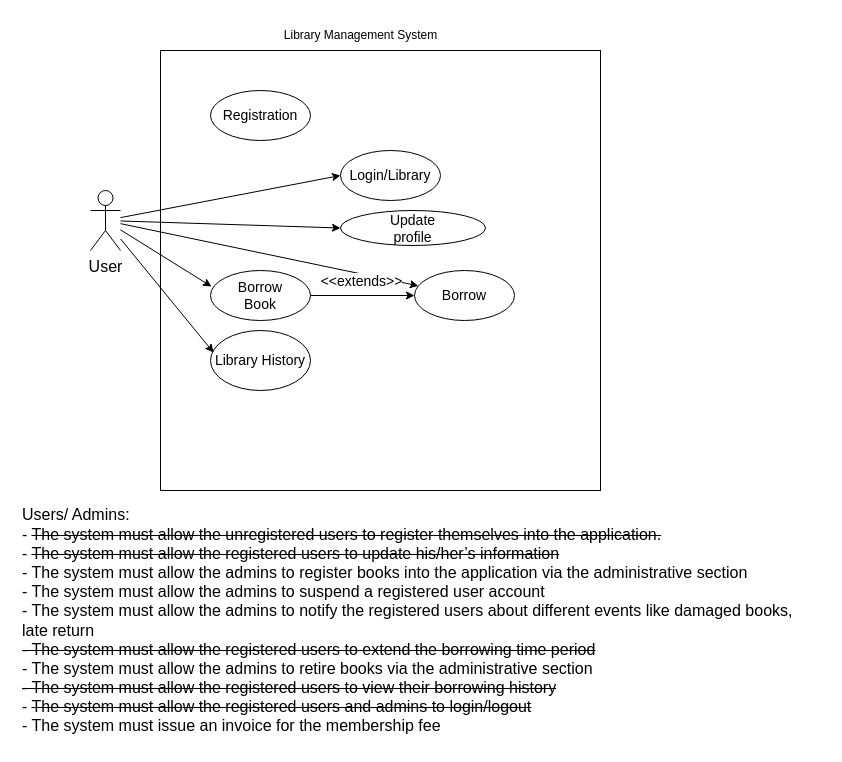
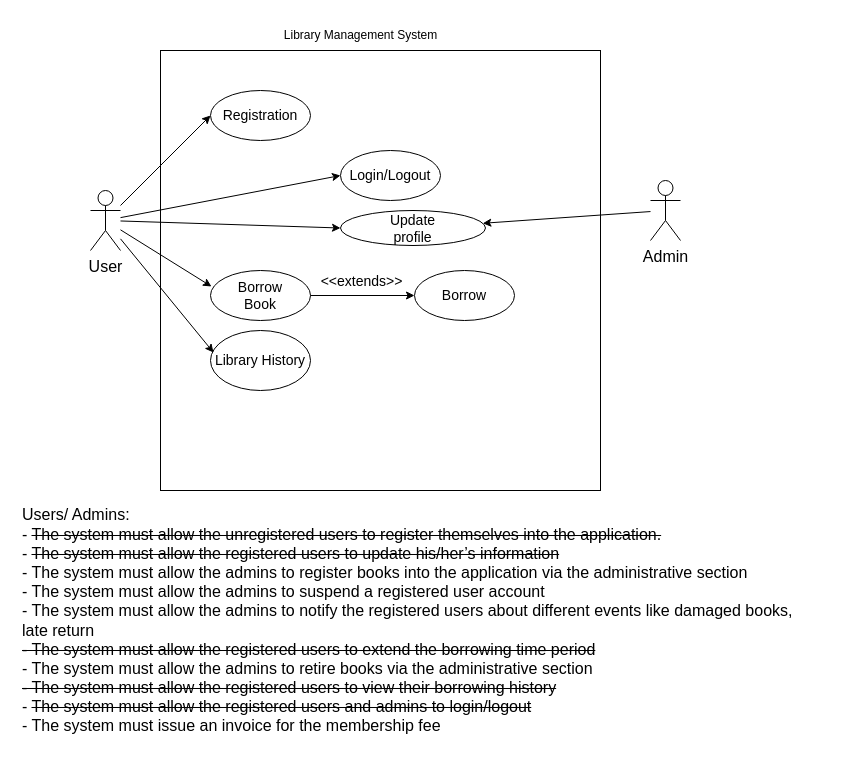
node "Login/Library": label "Login/Library" -> "Login/Logout"
node "Admin": added
edge "Admin" -> "Update profile": added
edge "User" -> "Borrow": now "User" -> "Registration"
